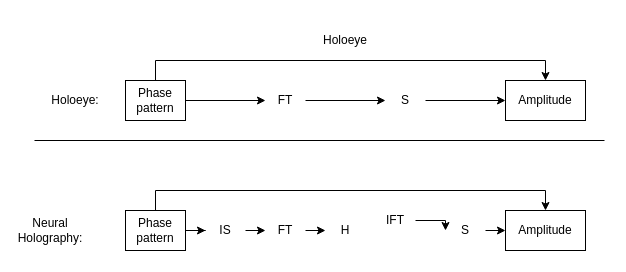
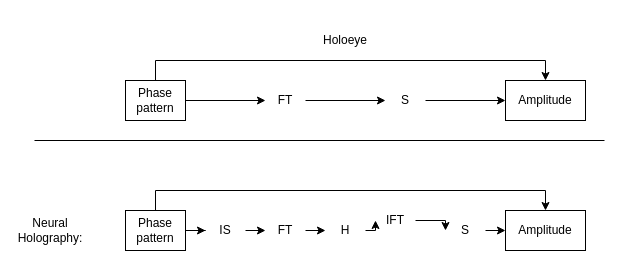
node "Holoeye:": removed
edge "H" -> "IFT": added
